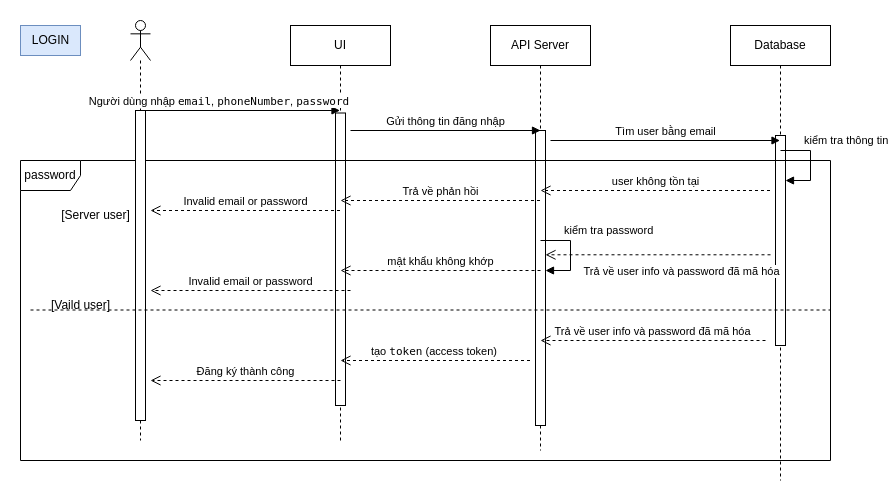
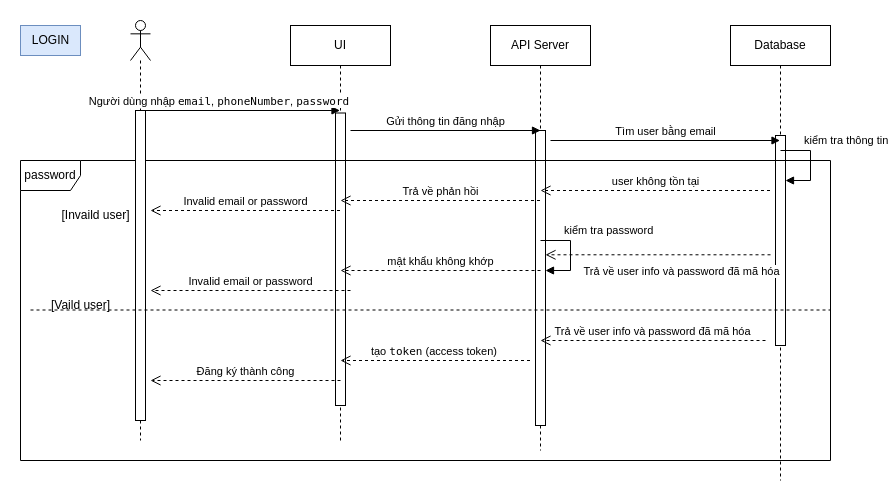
node "[Server user]": label "[Server user]" -> "[Invaild user]"
